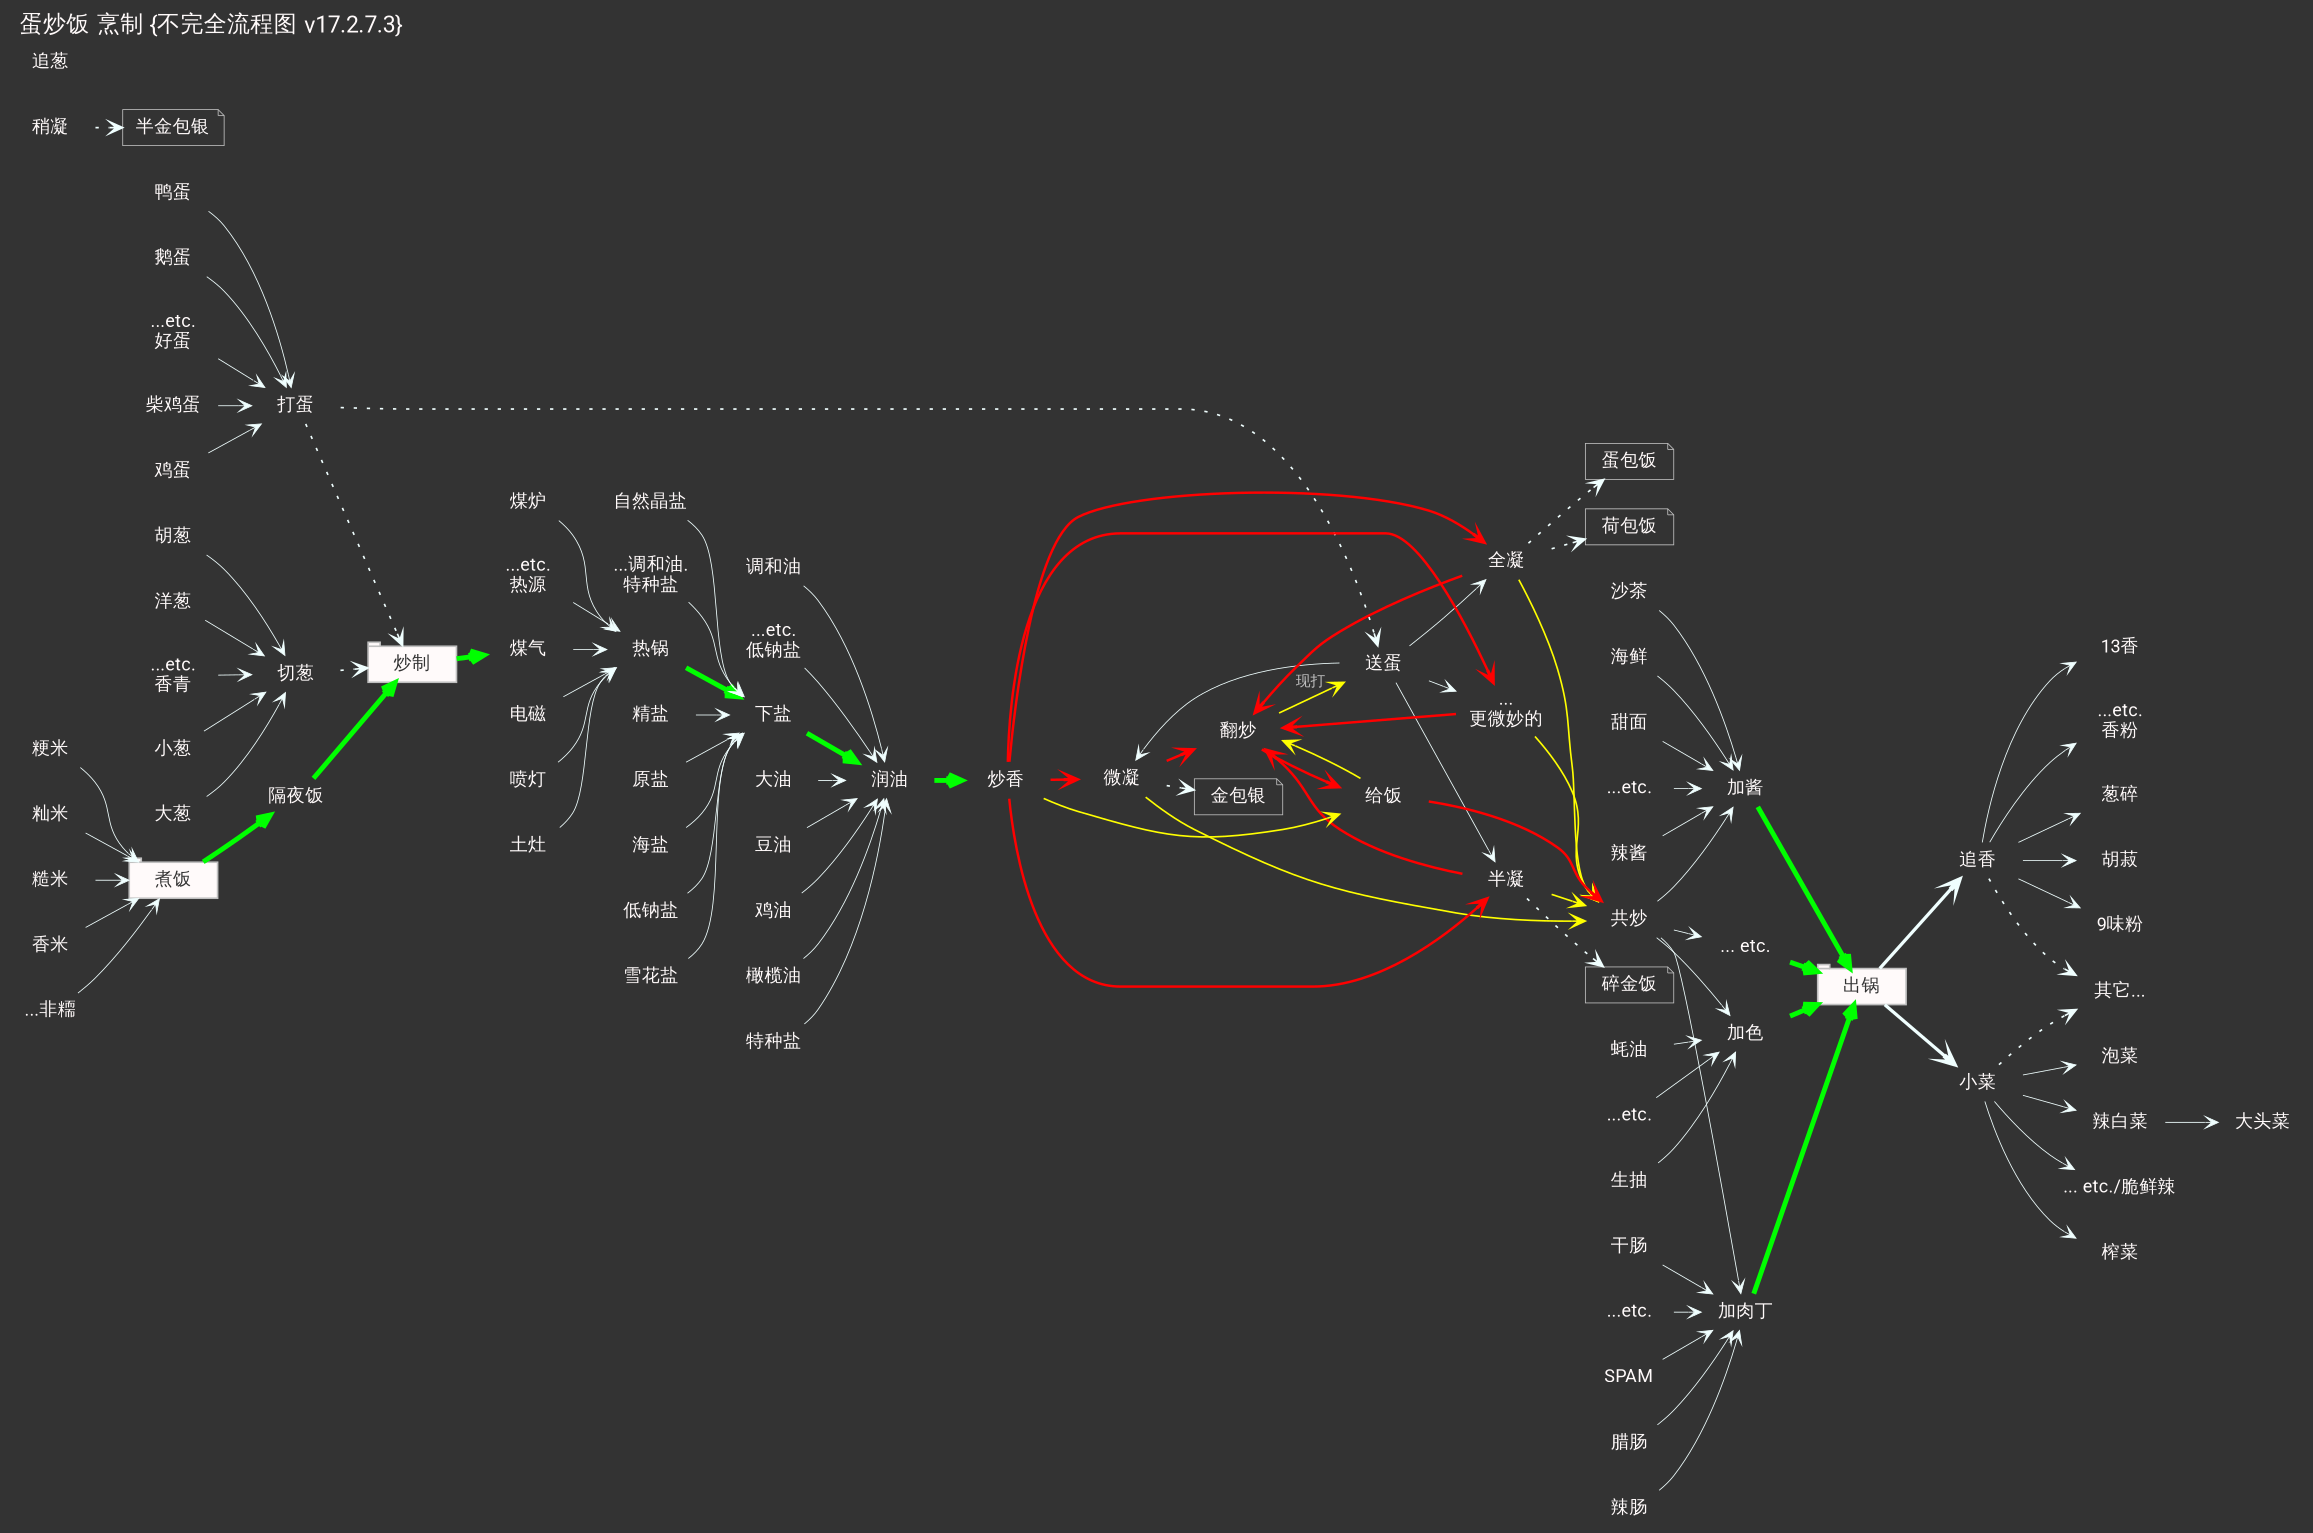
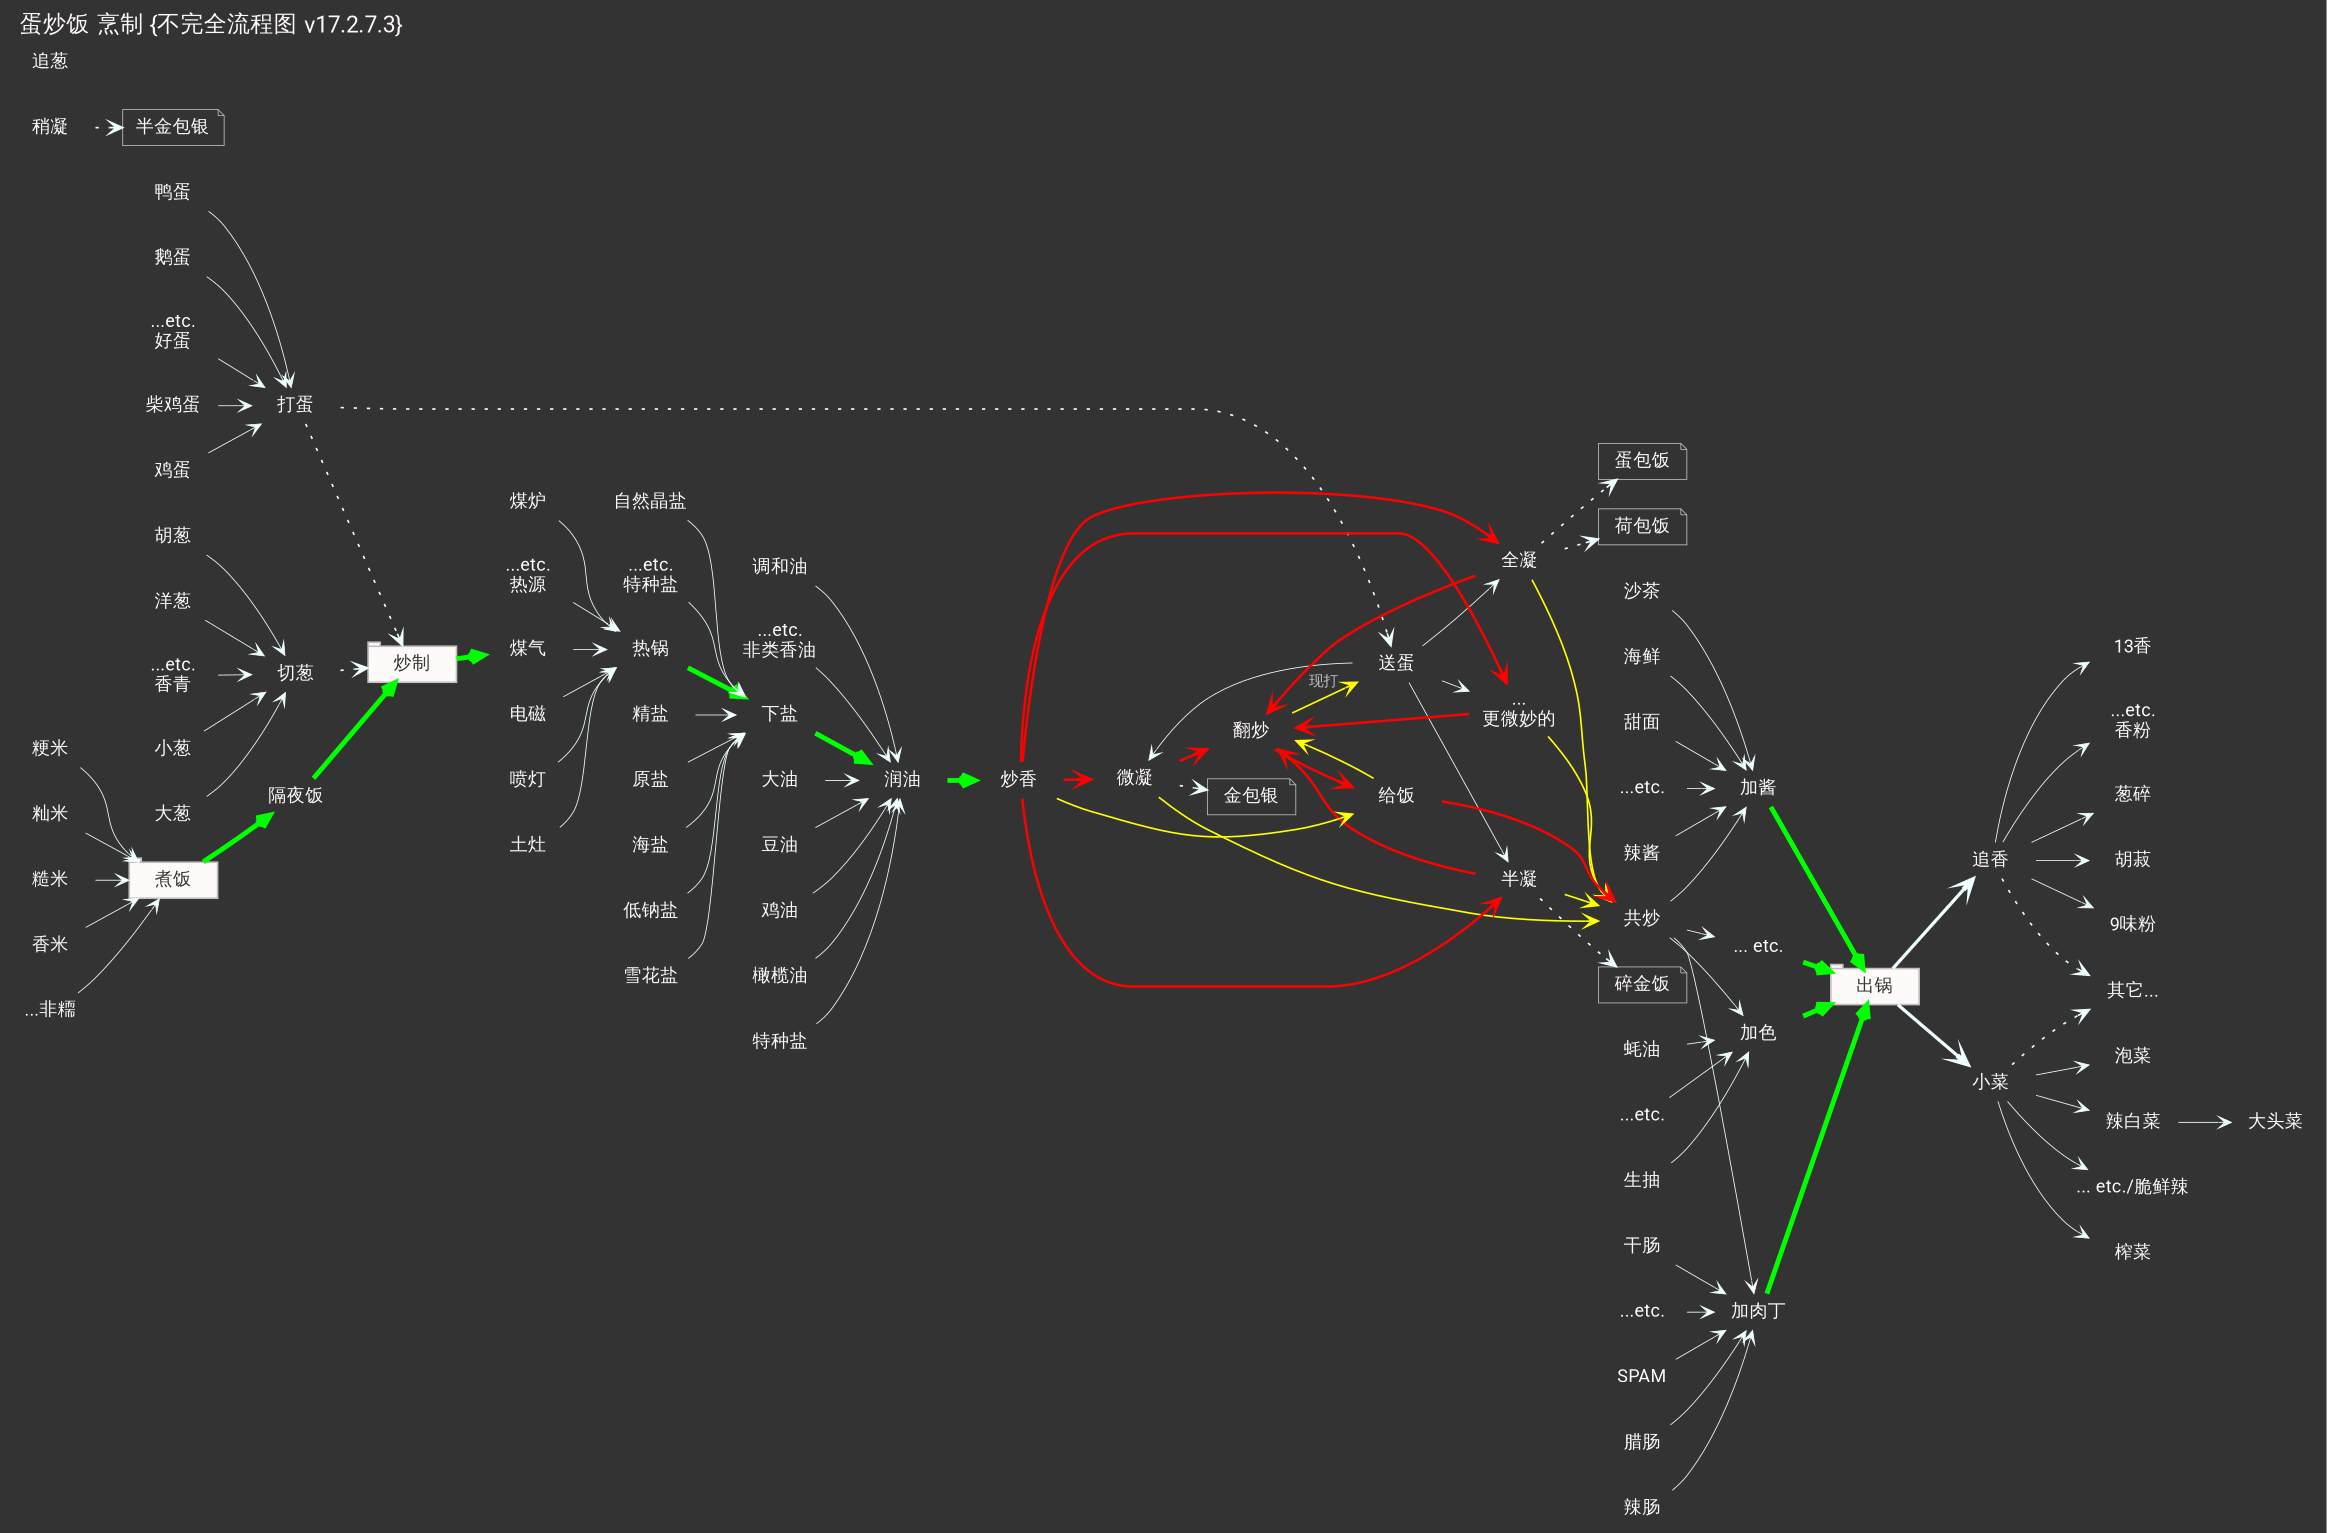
node "...调和油. 特种盐": label "...调和油. 特种盐" -> "...etc. 特种盐"
node "...etc. 低钠盐": label "...etc. 低钠盐" -> "...etc. 非类香油"
